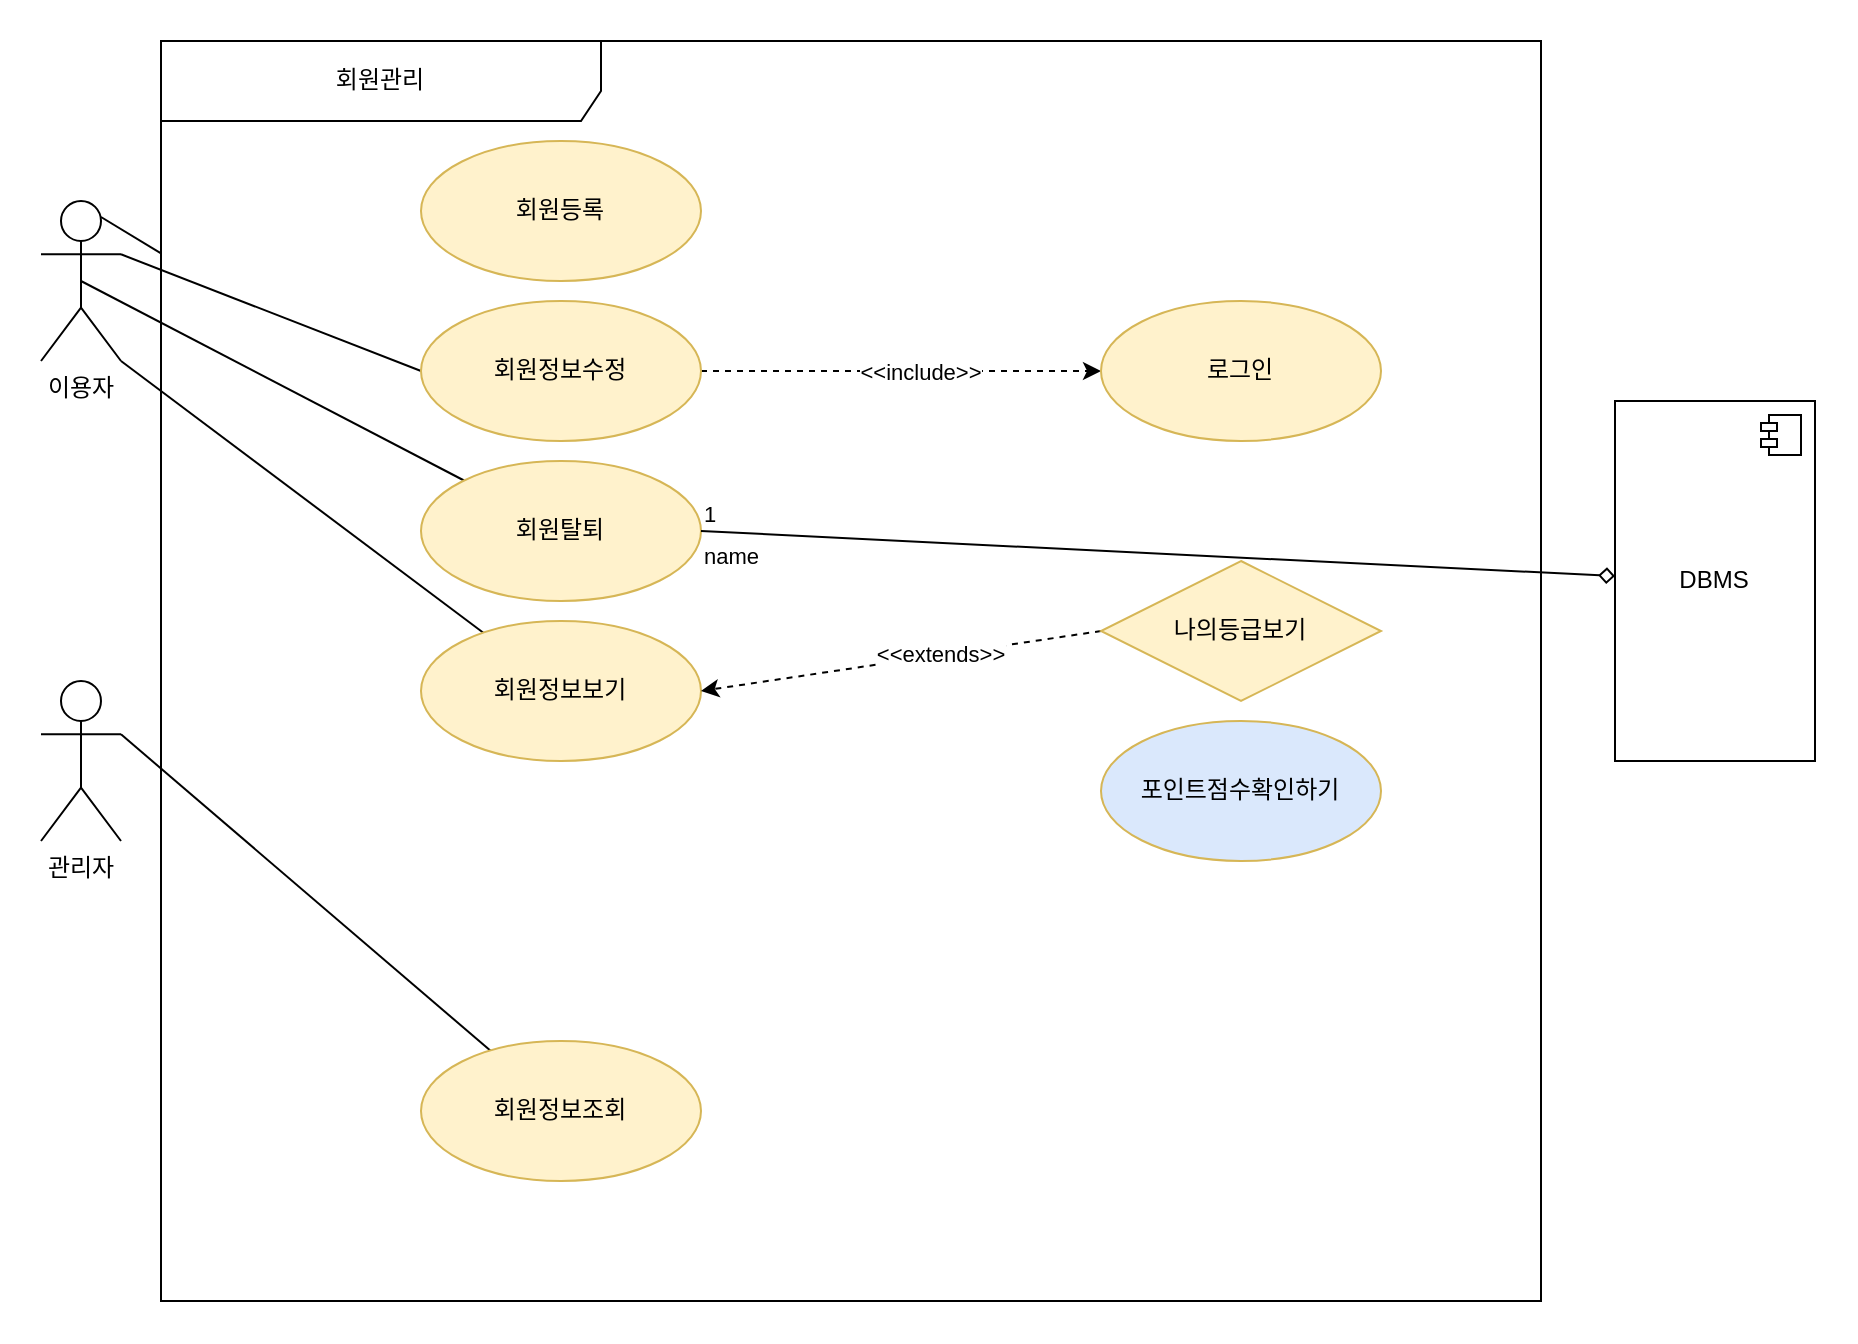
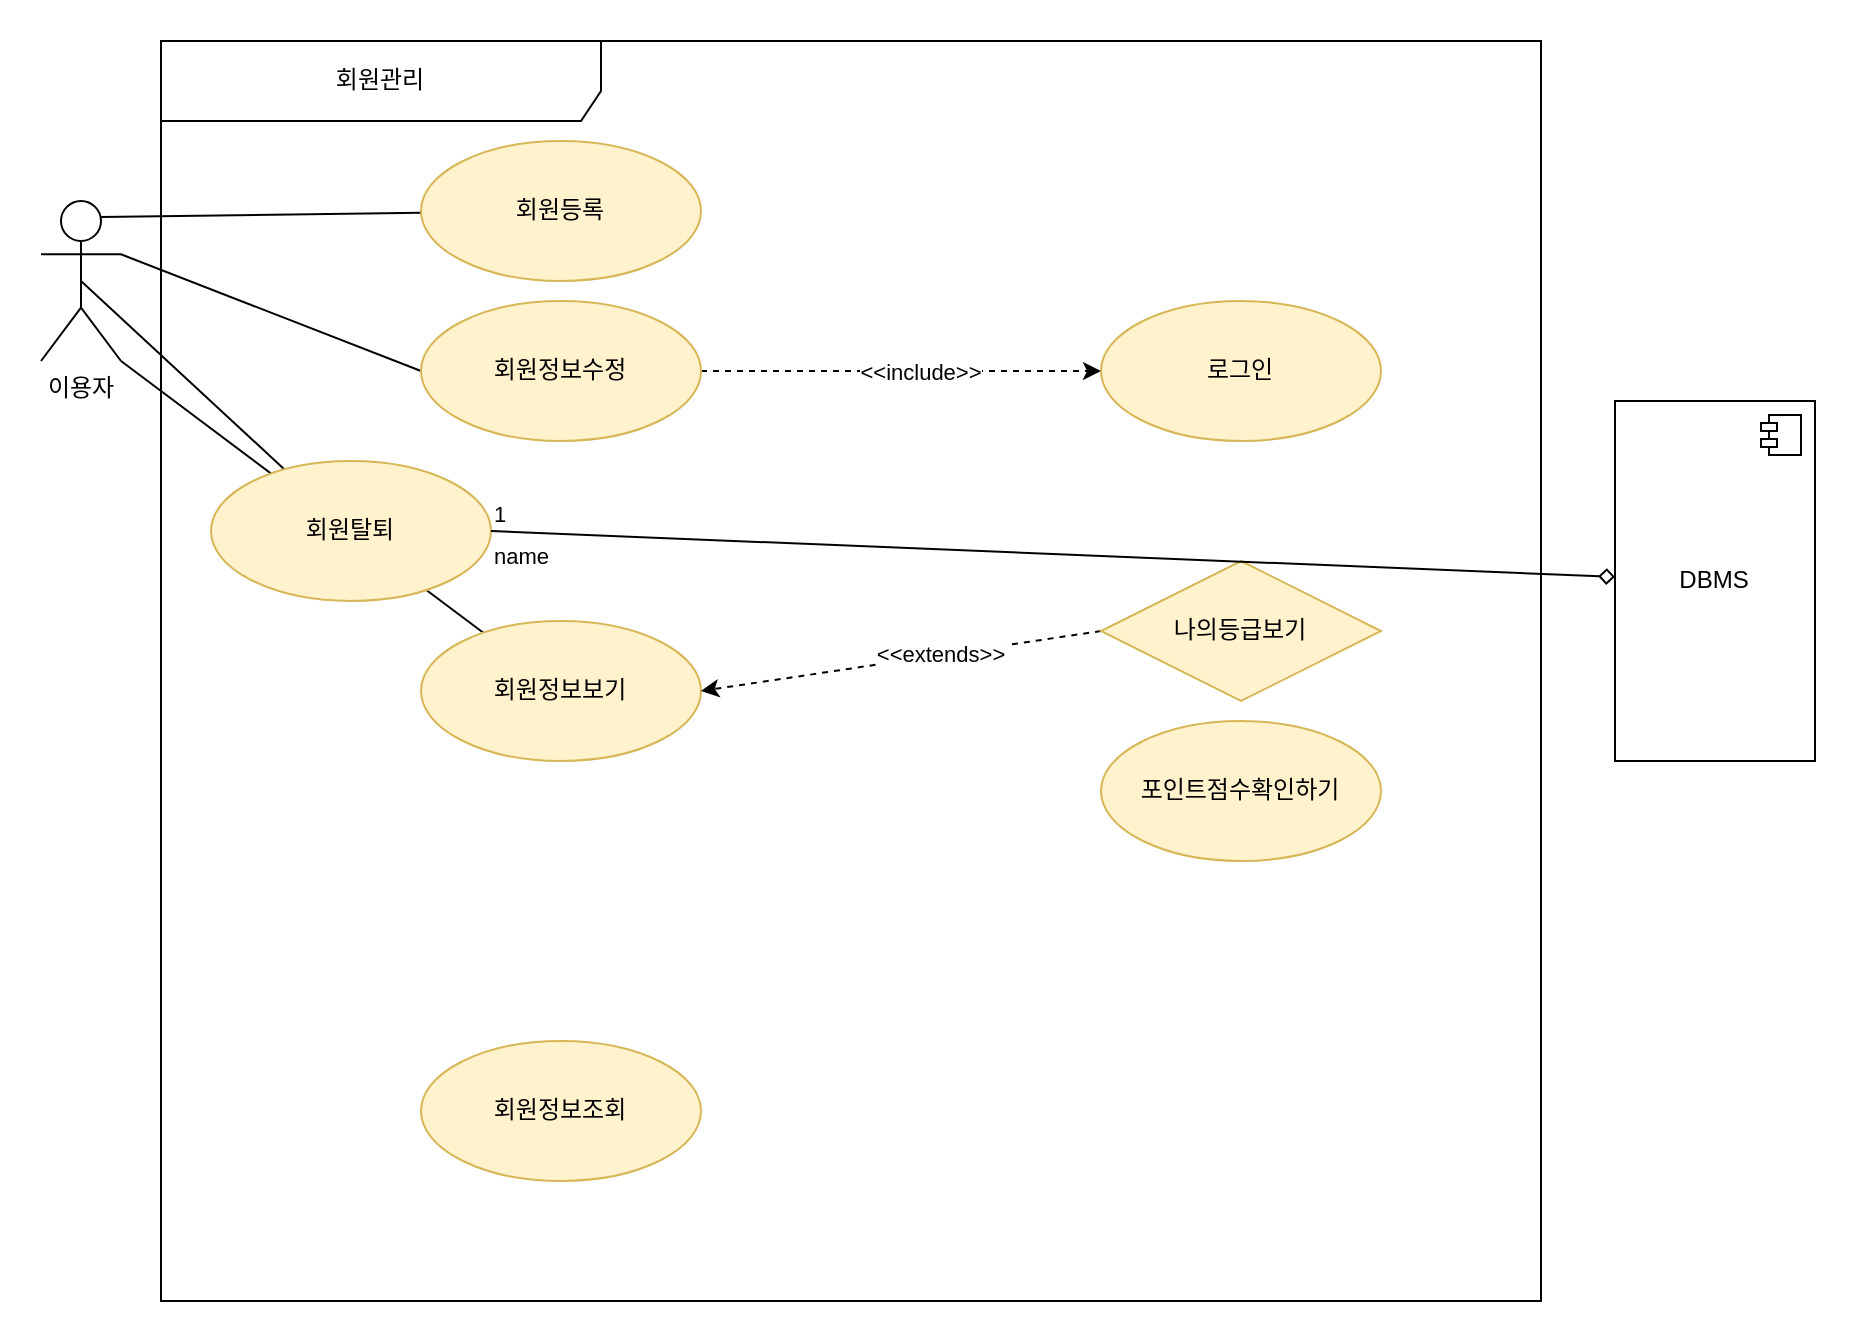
edge "이용자" -- "회원관리": now "이용자" -- "회원등록"
node "회원탈퇴": moved (561, 531) -> (351, 531)
node "관리자": removed
node "포인트점수확인하기": fillcolor #dae8fc -> #fff2cc
edge "관리자" -- "회원정보조회": removed
